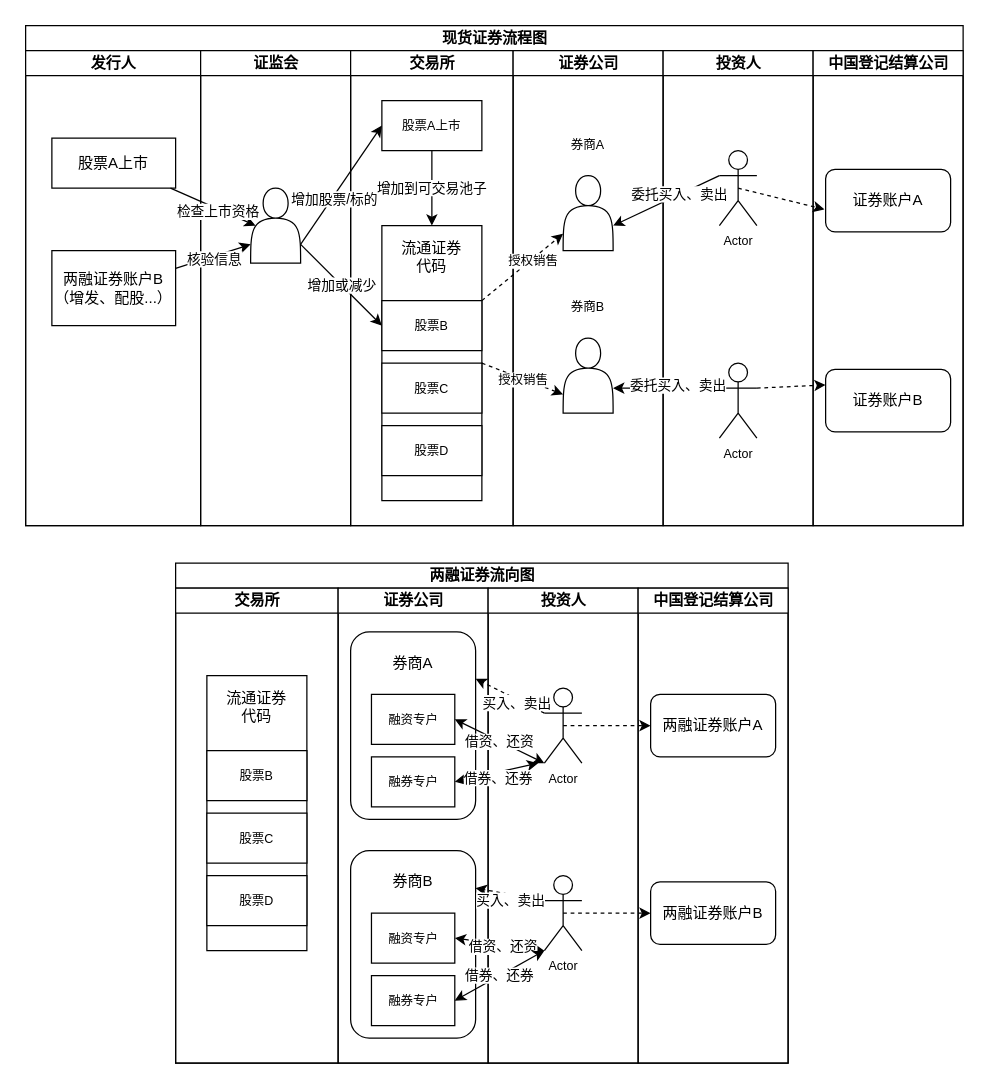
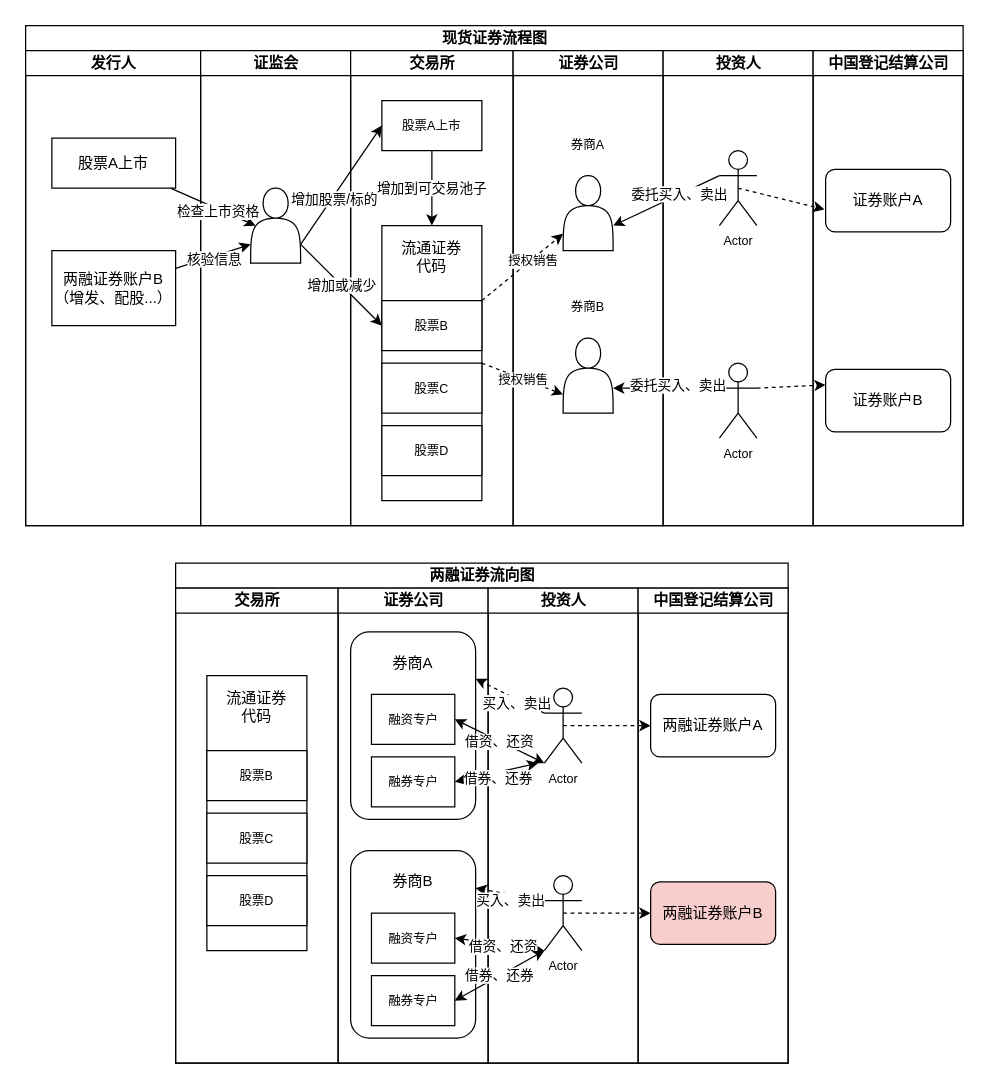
node "两融证券账户B": fillcolor #ffffff -> #f8cecc
